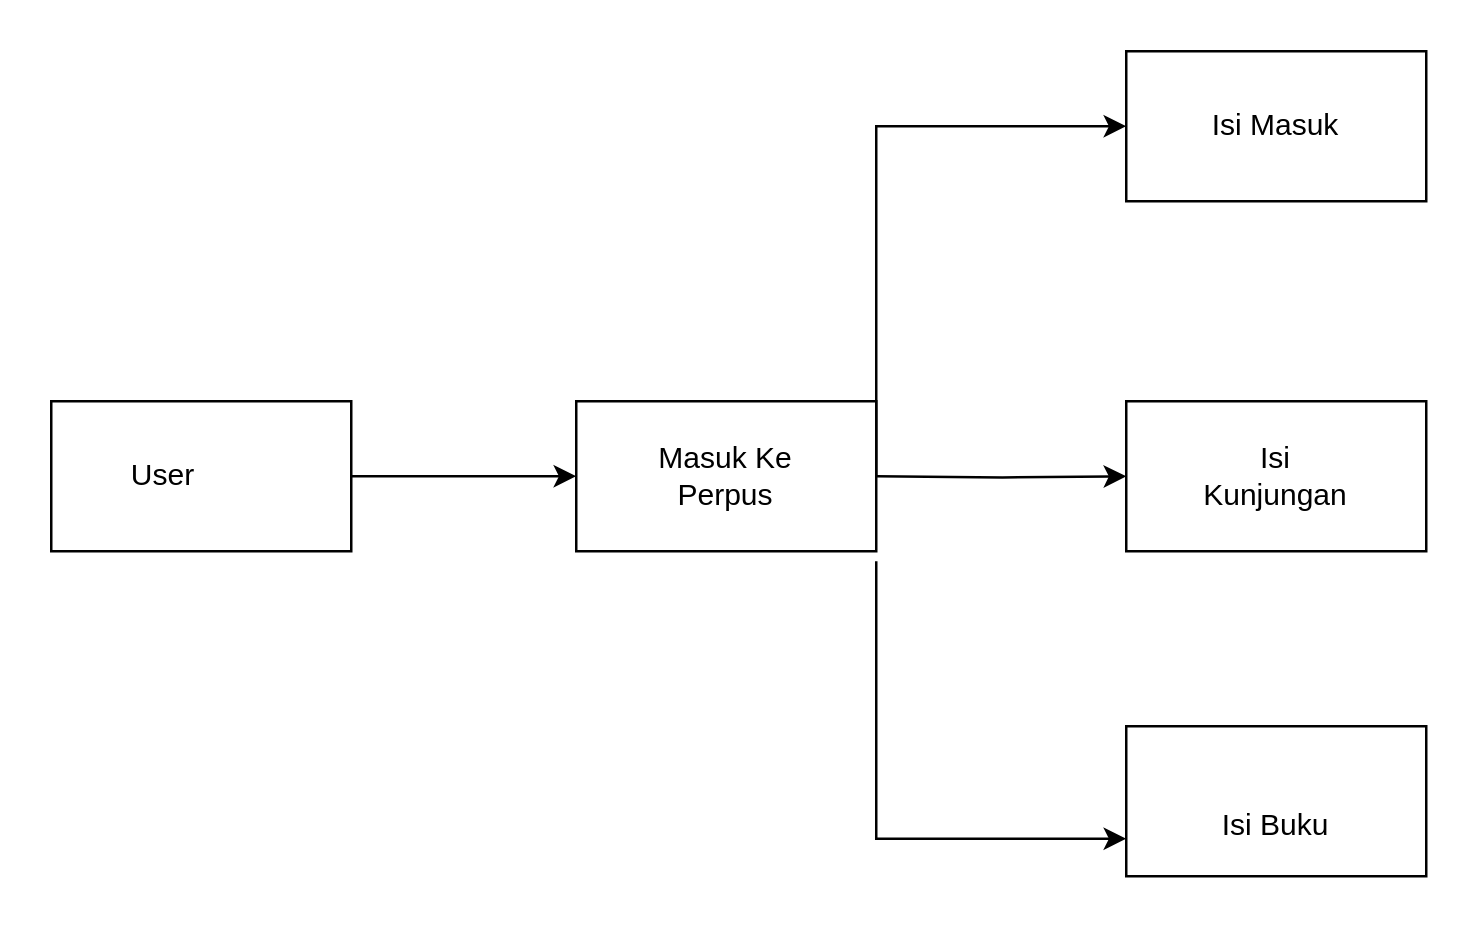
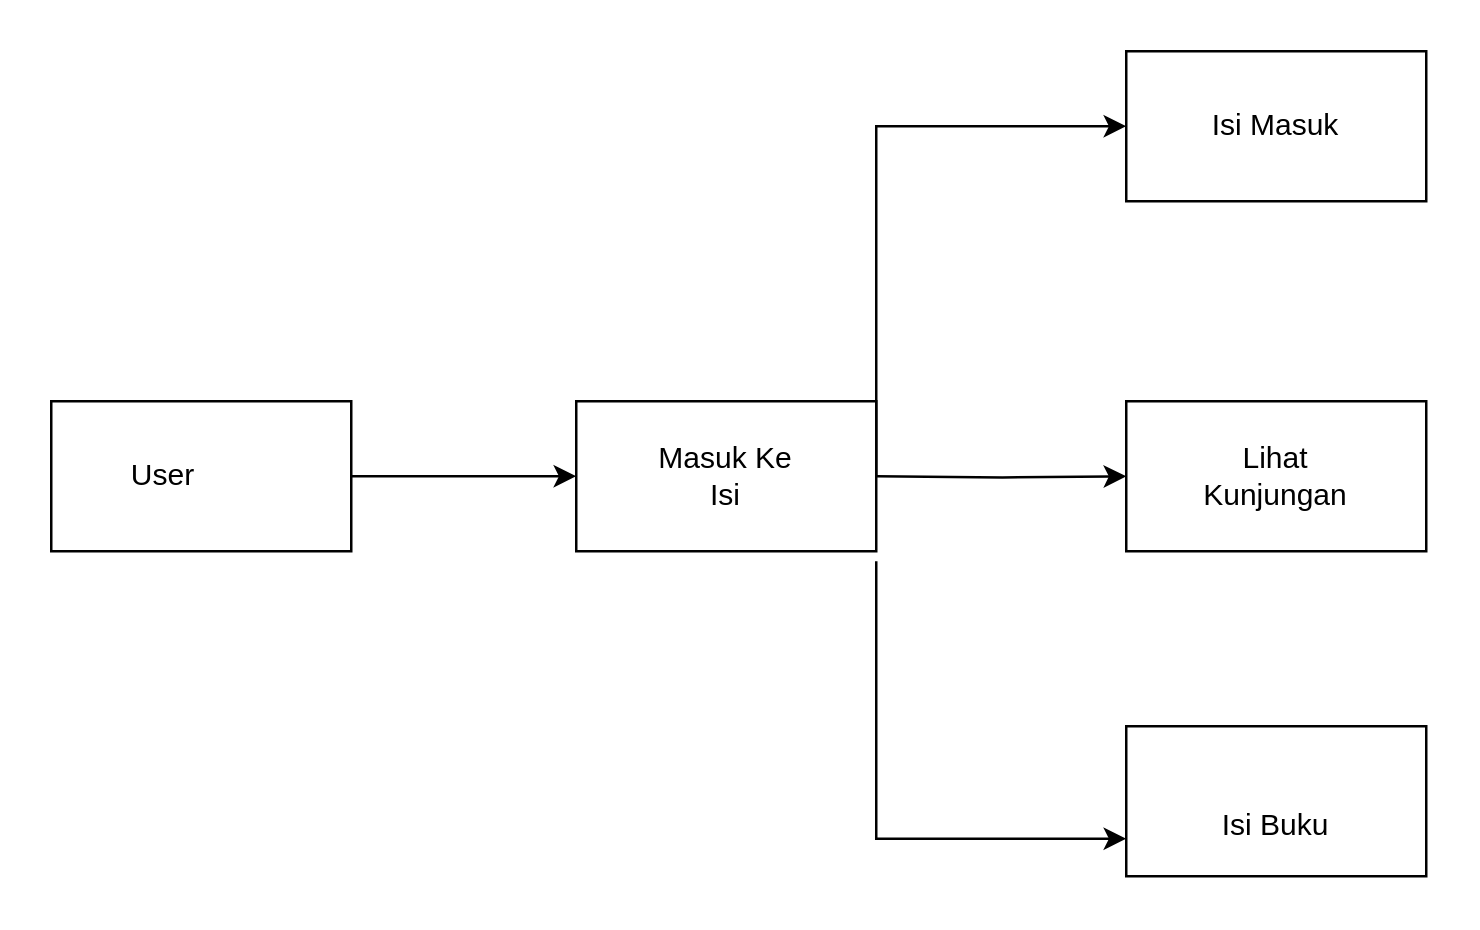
node "Masuk Ke Perpus": label "Masuk Ke Perpus" -> "Masuk Ke Isi"
node "Isi Kunjungan": label "Isi Kunjungan" -> "Lihat Kunjungan"
